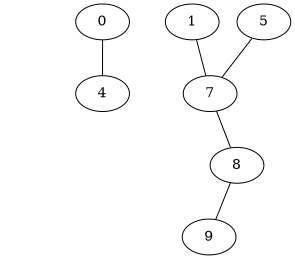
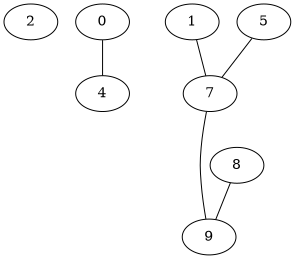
node "2": added
edge "7" -- "8": now "7" -- "9"
